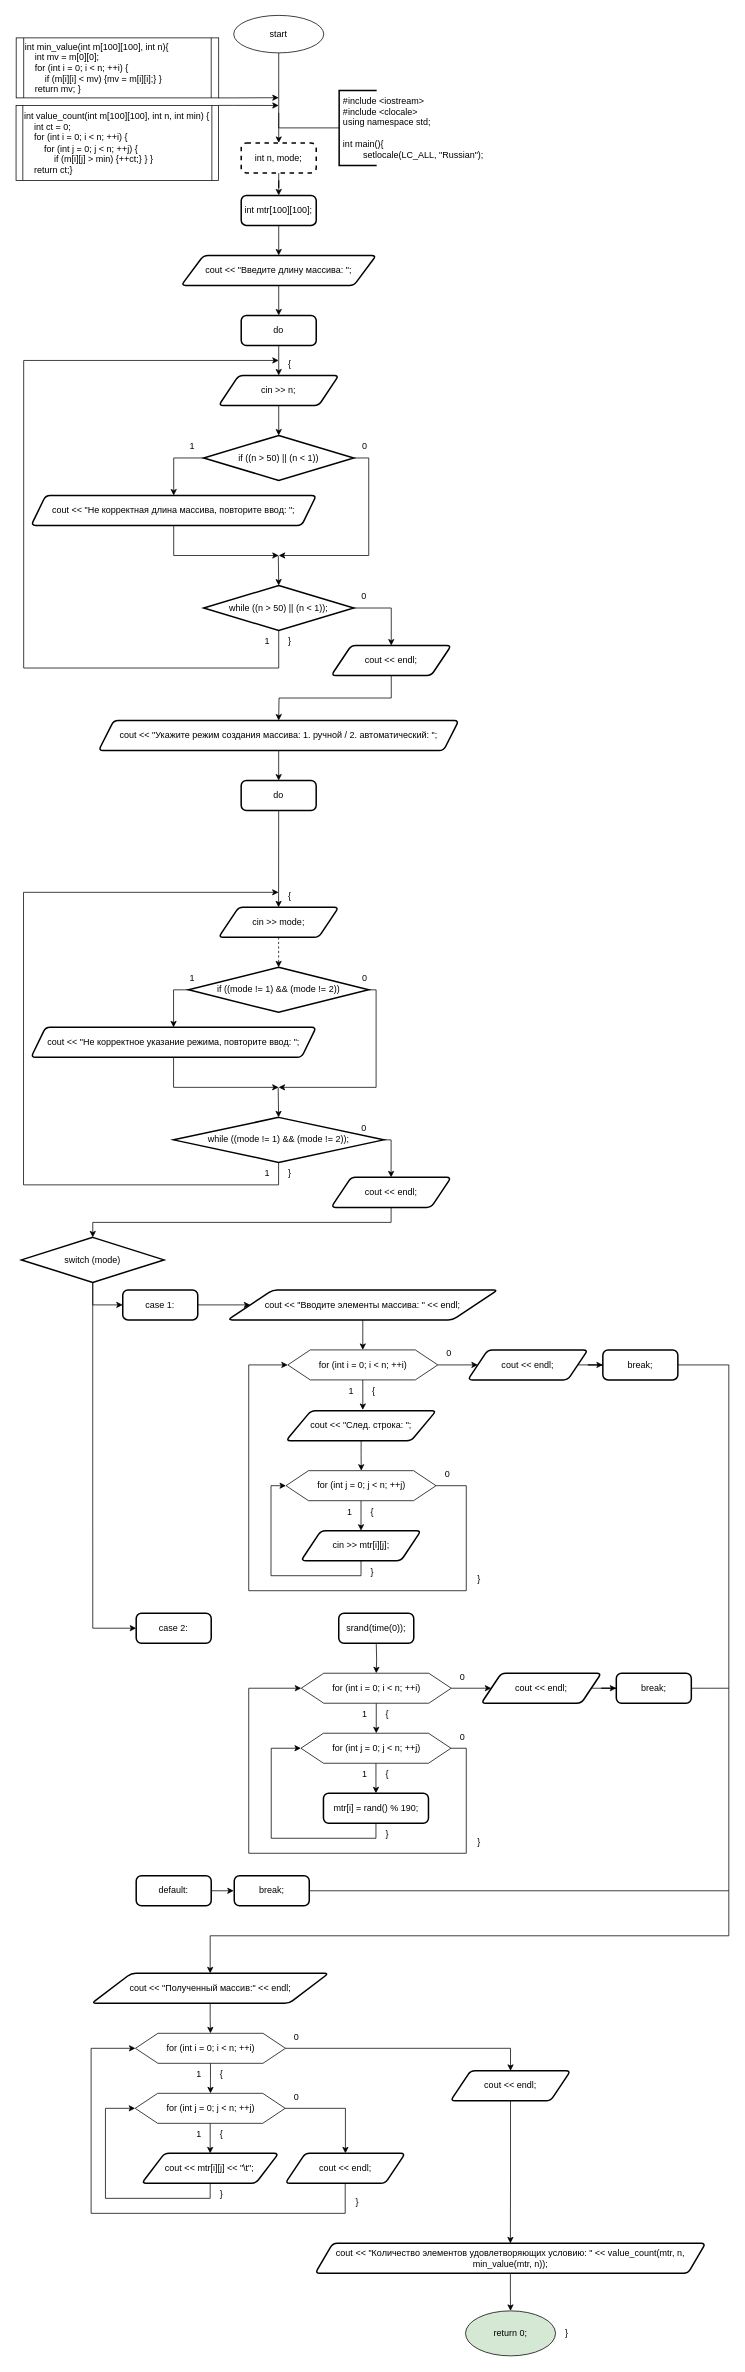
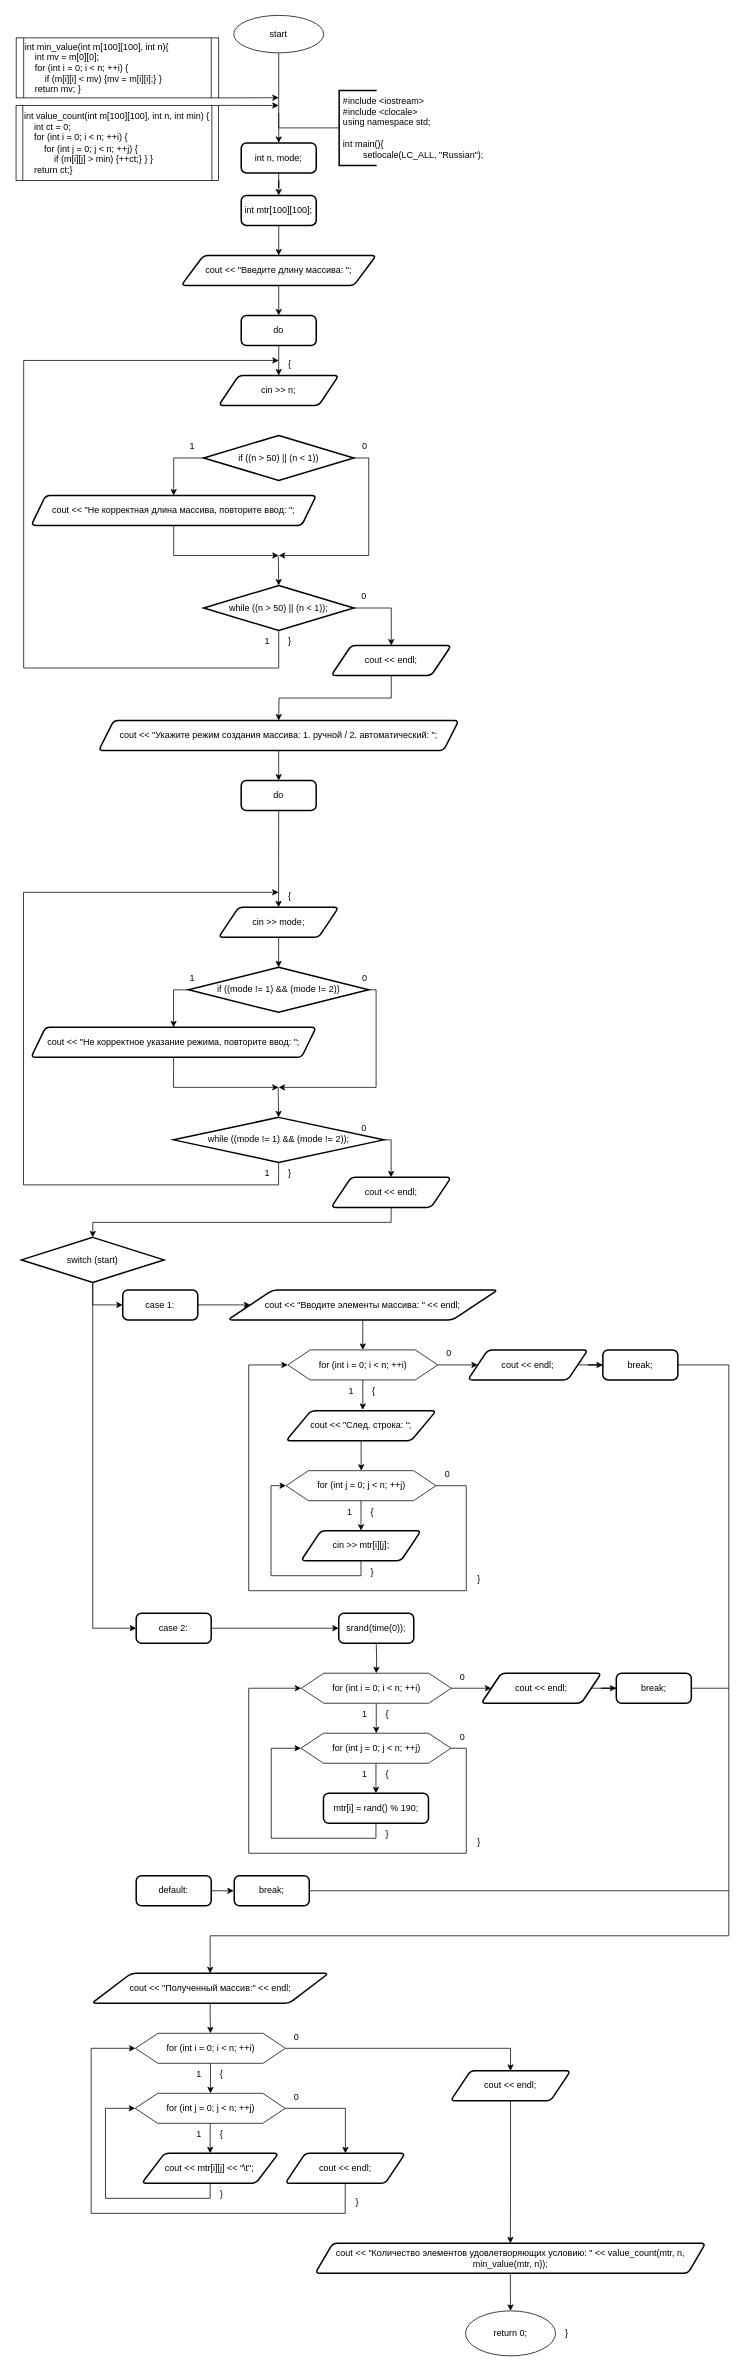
node "int n, mode;": style dashed -> solid
edge "cin >> n;" -> "if ((n > 50) || (n < 1))": removed
edge "cin >> mode;" -> "if ((mode != 1) && (mode != 2))": style dashed -> solid
node "switch (mode)": label "switch (mode)" -> "switch (start)"
edge "case 2:" -> "srand(time(0));": added
node "return 0;": fillcolor #d5e8d4 -> #ffffff
